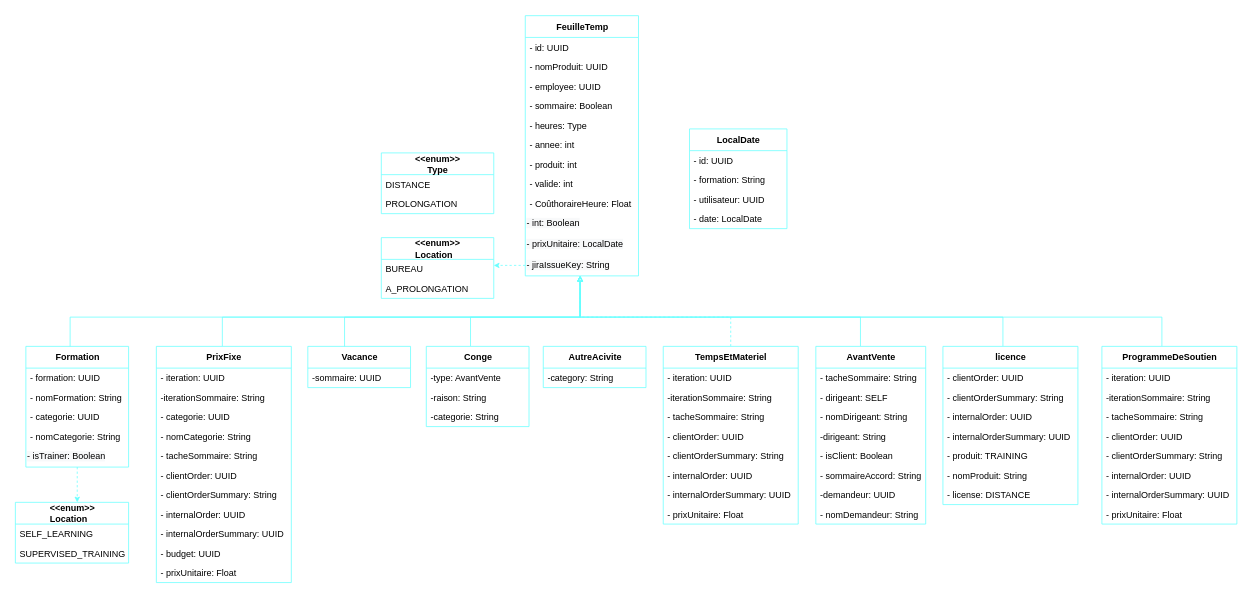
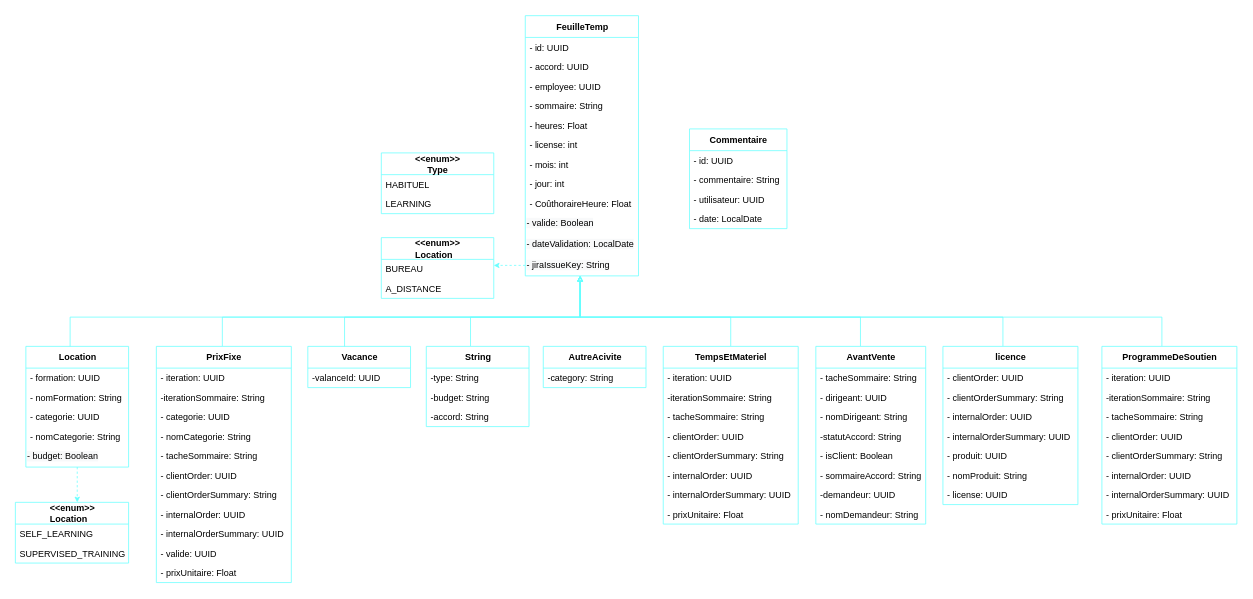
node "- nomProduit: UUID": label "- nomProduit: UUID" -> "- accord: UUID"
node "- sommaire: Boolean": label "- sommaire: Boolean" -> "- sommaire: String"
node "- heures: Type": label "- heures: Type" -> "- heures: Float"
node "LocalDate": label "LocalDate" -> "Commentaire"
node "- annee: int": label "- annee: int" -> "- license: int"
node "- produit: int": label "- produit: int" -> "- mois: int"
node "- formation: String": label "- formation: String" -> "- commentaire: String"
node "- valide: int": label "- valide: int" -> "- jour: int"
node "DISTANCE": label "DISTANCE" -> "HABITUEL"
node "PROLONGATION": label "PROLONGATION" -> "LEARNING"
node "- int: Boolean": label "- int: Boolean" -> "- valide: Boolean"
node "- prixUnitaire: LocalDate": label "- prixUnitaire: LocalDate" -> "- dateValidation: LocalDate"
node "A_PROLONGATION": label "A_PROLONGATION" -> "A_DISTANCE"
edge "TempsEtMateriel" -> "FeuilleTemp": style dashed -> solid
node "Formation": label "Formation" -> "Location"
node "Conge": label "Conge" -> "String"
node "-sommaire: UUID": label "-sommaire: UUID" -> "-valanceId: UUID"
node "-type: AvantVente": label "-type: AvantVente" -> "-type: String"
node "-raison: String": label "-raison: String" -> "-budget: String"
node "- dirigeant: SELF": label "- dirigeant: SELF" -> "- dirigeant: UUID"
node "-categorie: String": label "-categorie: String" -> "-accord: String"
node "-dirigeant: String": label "-dirigeant: String" -> "-statutAccord: String"
node "- produit: TRAINING": label "- produit: TRAINING" -> "- produit: UUID"
node "- isTrainer: Boolean": label "- isTrainer: Boolean" -> "- budget: Boolean"
node "- license: DISTANCE": label "- license: DISTANCE" -> "- license: UUID"
node "- budget: UUID": label "- budget: UUID" -> "- valide: UUID"
